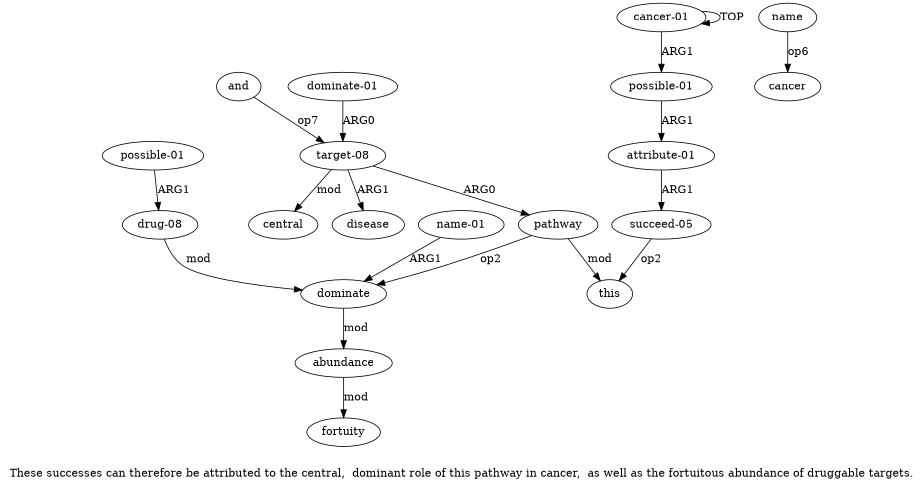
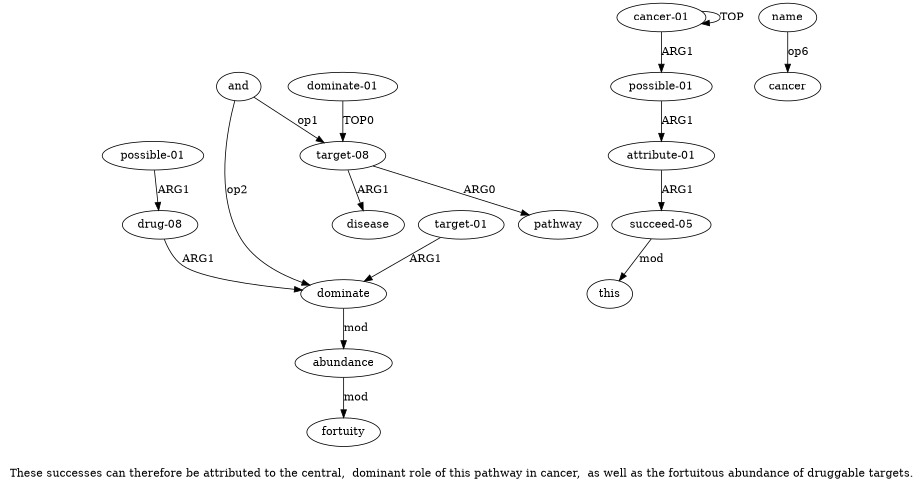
edge "and" -> "target-08": label "op7" -> "op1"
edge "dominate-01" -> "target-08": label "ARG0" -> "TOP0"
node "central": removed
node "name-01": label "name-01" -> "target-01"
edge "pathway" -> "this": removed, label "mod"
edge "drug-08" -> "dominate": label "mod" -> "ARG1"
edge "succeed-05" -> "this": label "op2" -> "mod"
edge "pathway" -> "dominate": now "and" -> "dominate"
